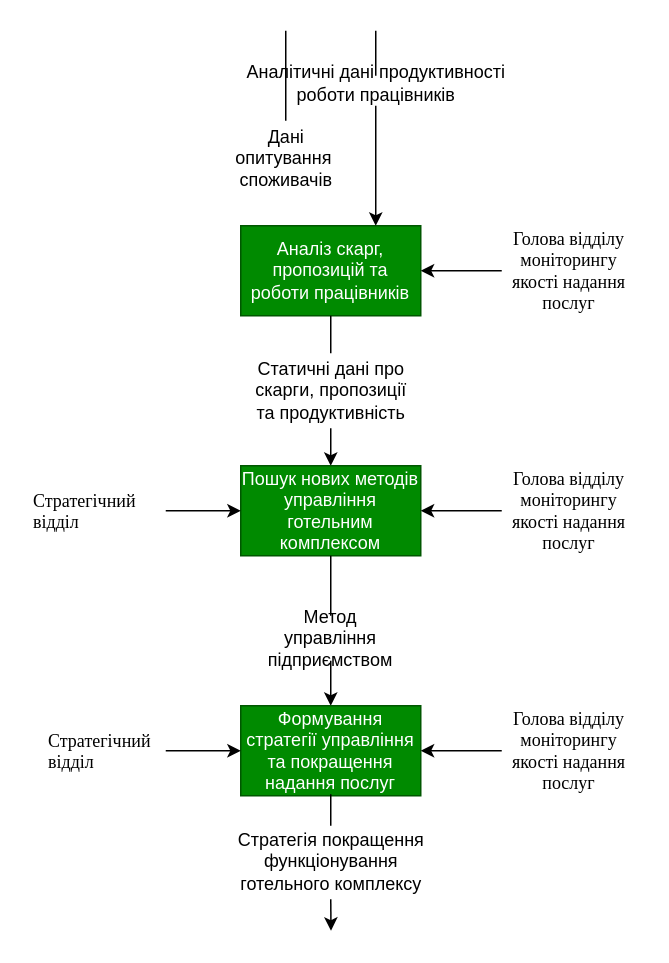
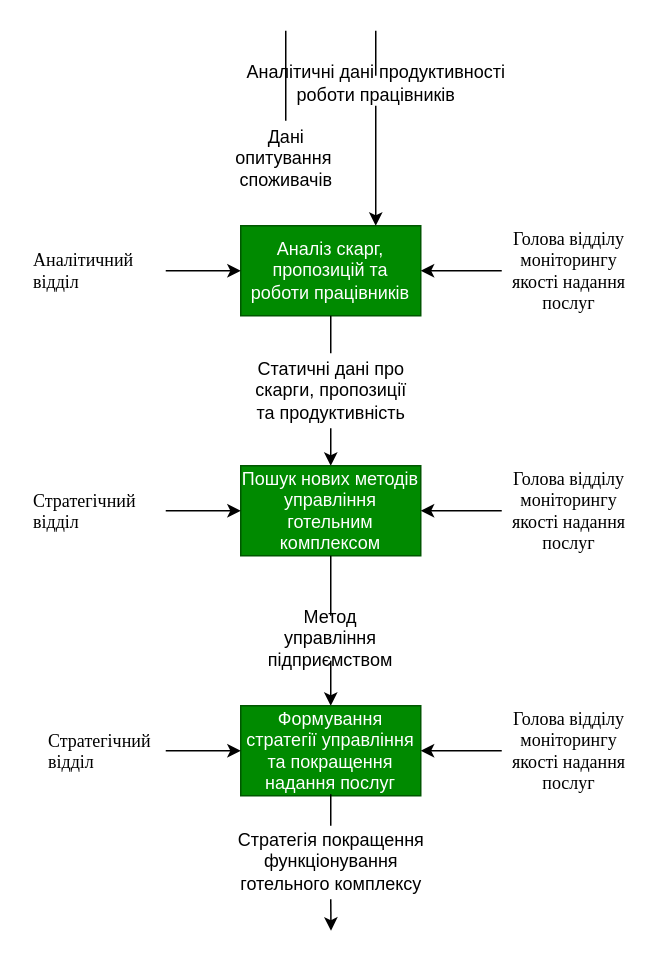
node "Аналітичний відділ": added
edge "Аналітичний відділ" -> "Аналіз скарг, пропозицій та роботи працівників": added
